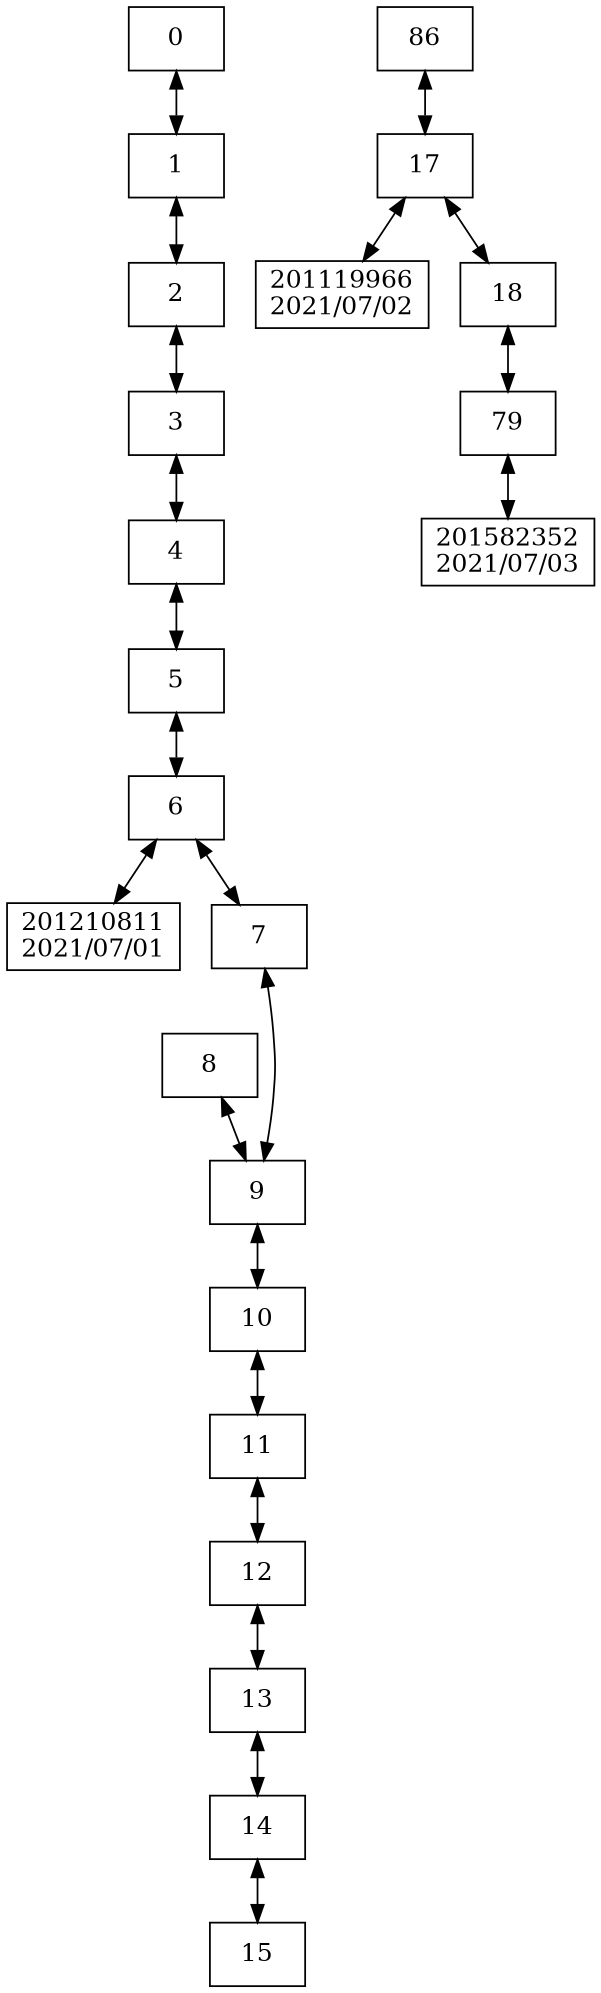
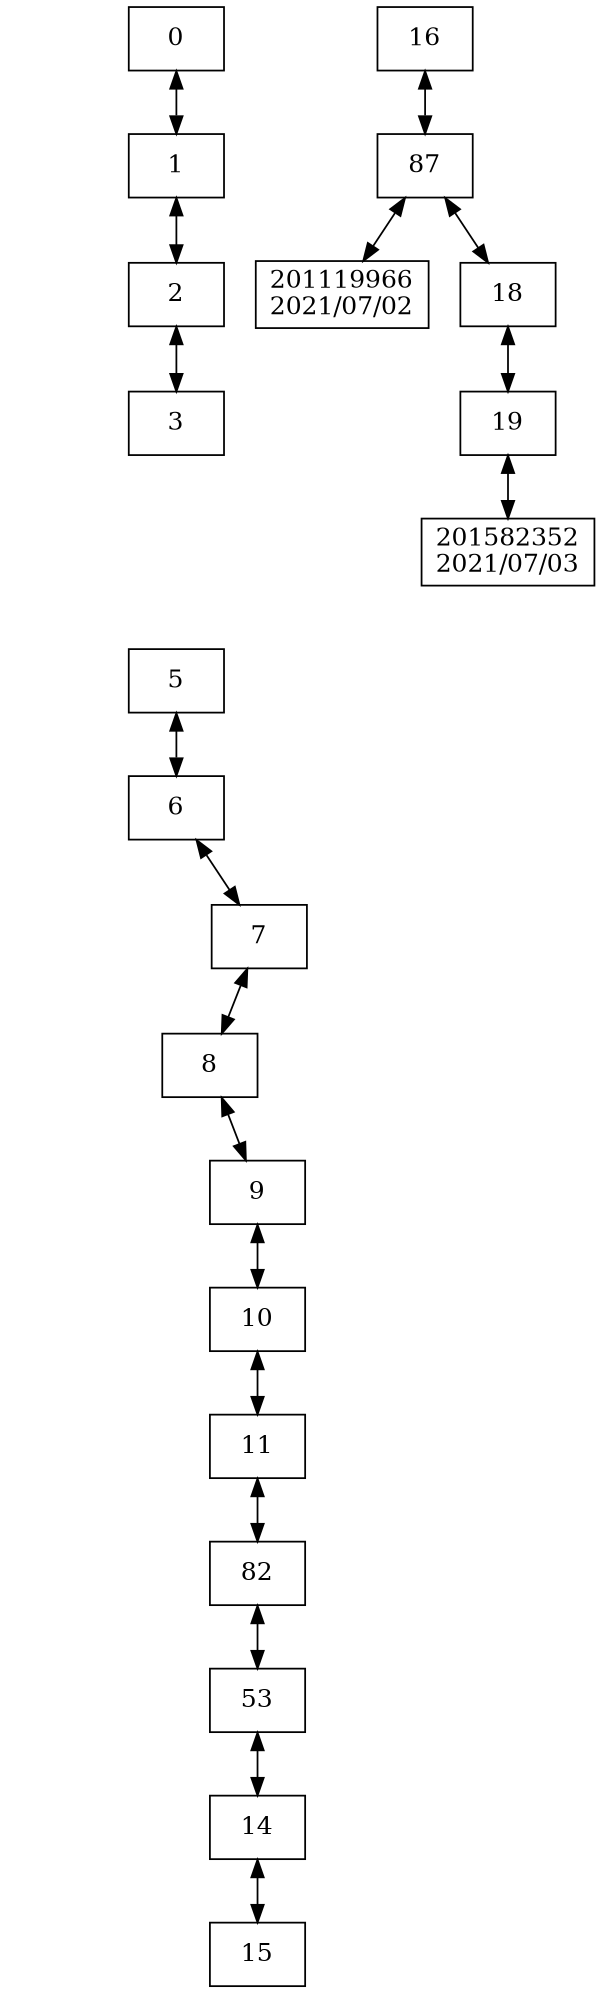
node "86": label "86" -> "16"
node "17": label "17" -> "87"
node "79": label "79" -> "19"
node "4": removed
node "201210811 2021/07/01": removed
edge "7" -- "9": now "7" -- "8"
node "12": label "12" -> "82"
node "13": label "13" -> "53"
